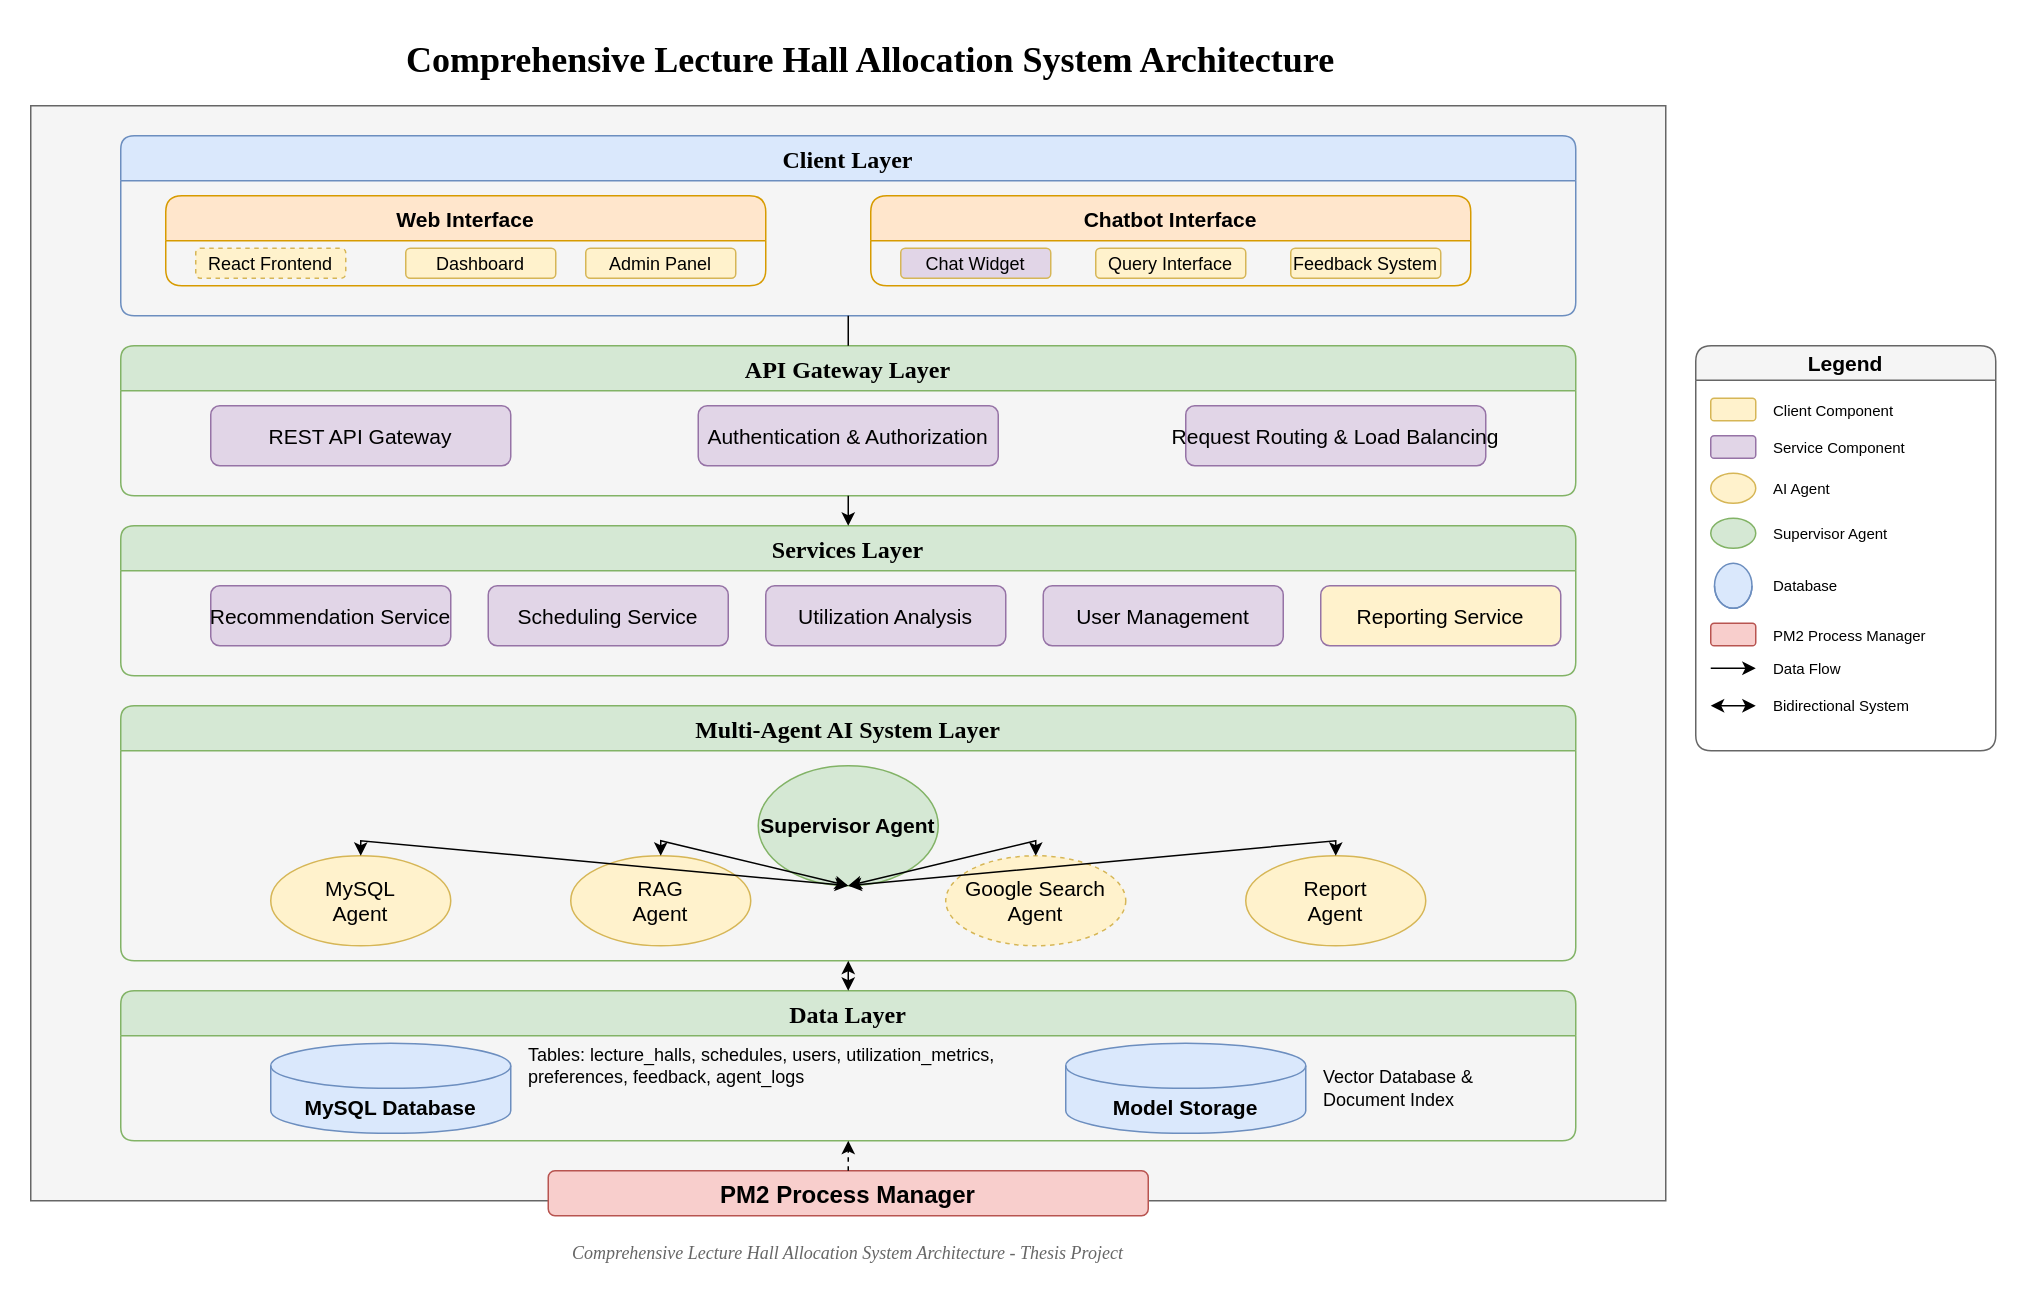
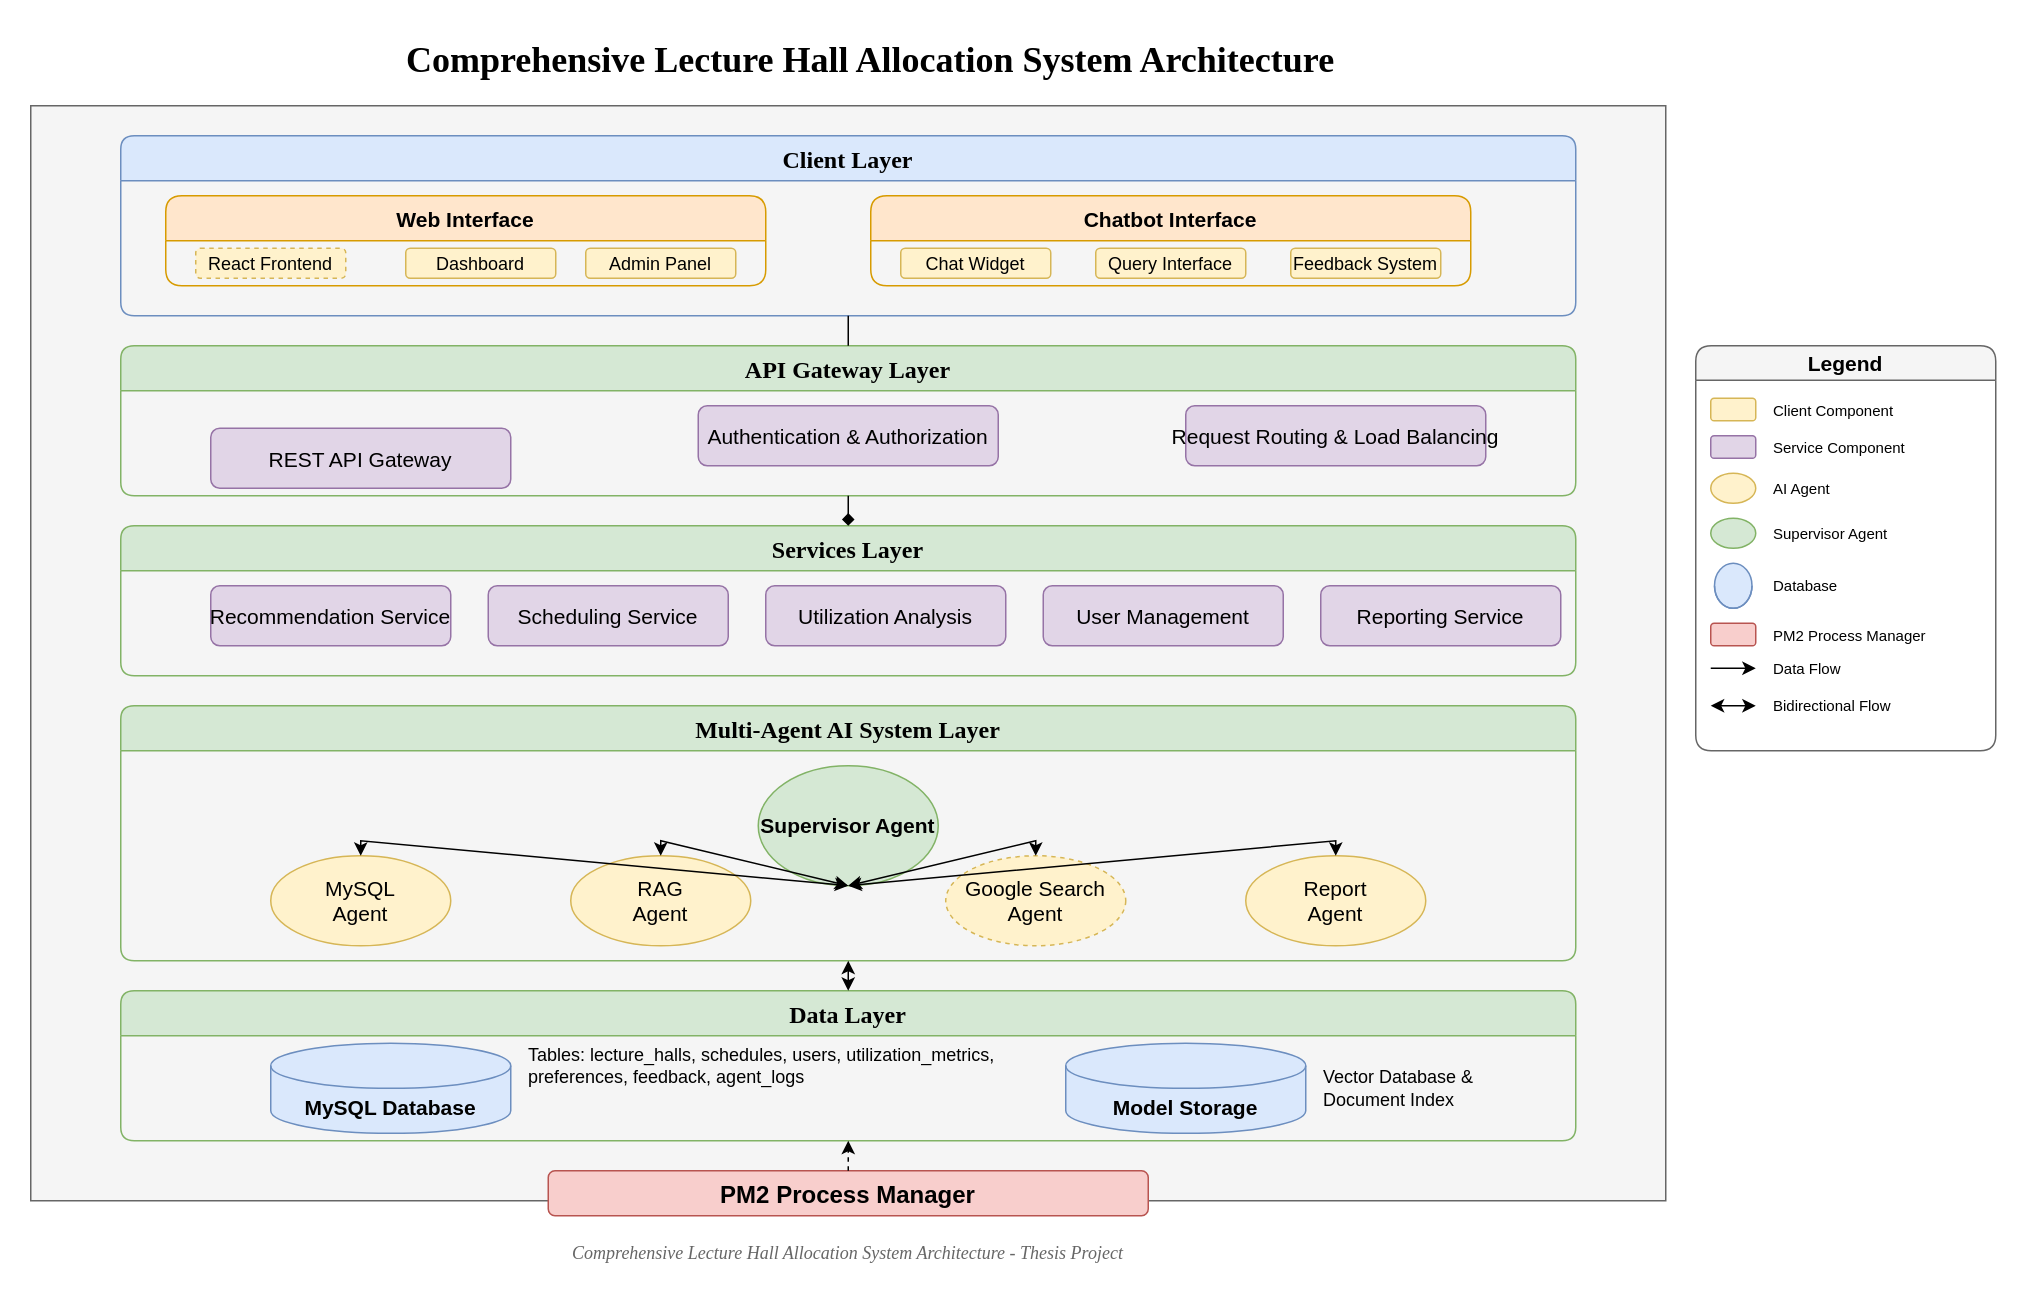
node "Chat Widget": fillcolor #e1d5e7 -> #fff2cc
node "REST API Gateway": moved (361, 436) -> (361, 458)
edge "API Gateway Layer" -> "Services Layer": arrowhead classic -> diamond
node "Reporting Service": fillcolor #fff2cc -> #e1d5e7
node "Bidirectional System": label "Bidirectional System" -> "Bidirectional Flow"
